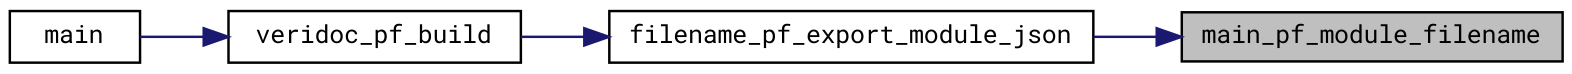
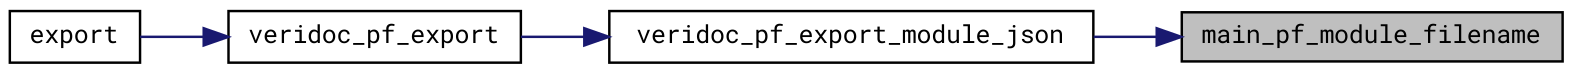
node "main": label "main" -> "export"
node "veridoc_pf_build": label "veridoc_pf_build" -> "veridoc_pf_export"
node "filename_pf_export_module_json": label "filename_pf_export_module_json" -> "veridoc_pf_export_module_json"
